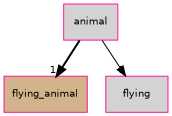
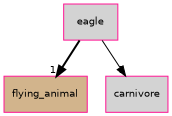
node "animal": label "animal" -> "eagle"
node "flying": label "flying" -> "carnivore"
